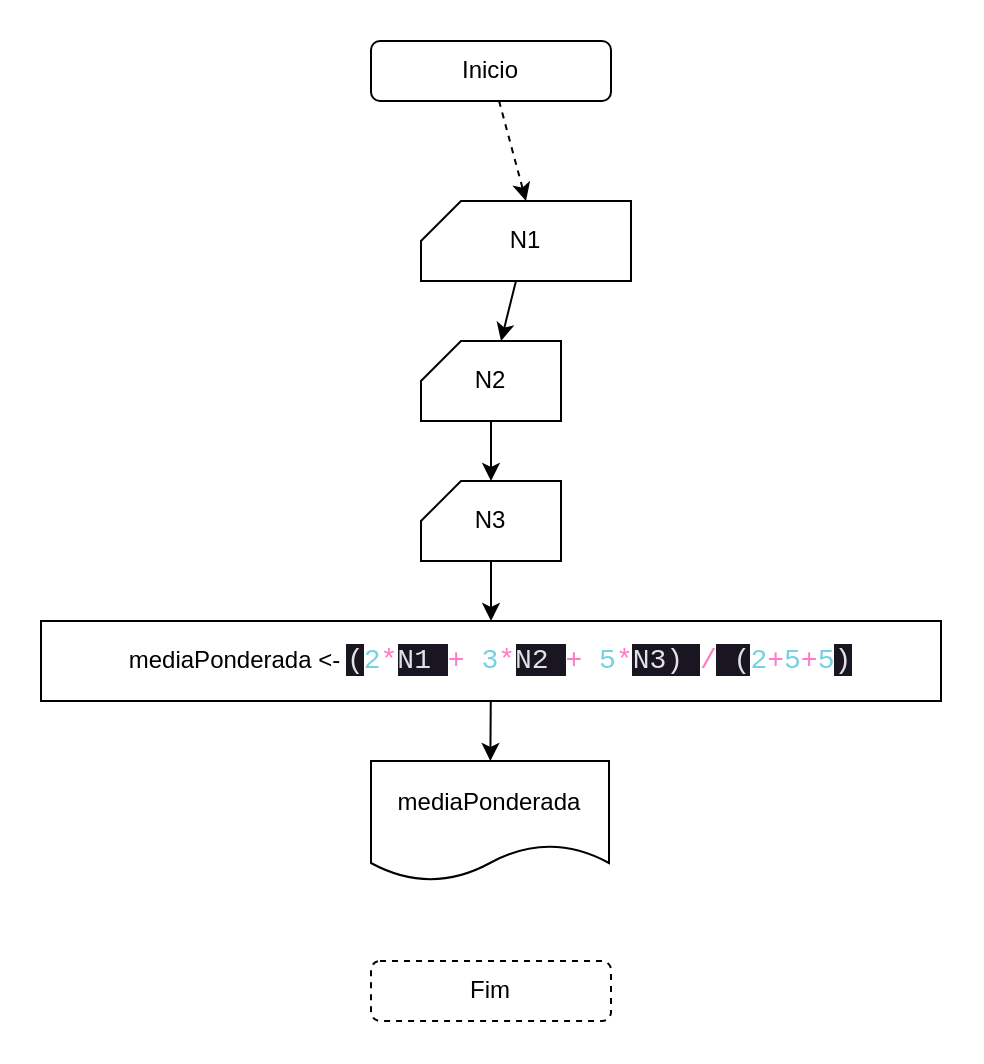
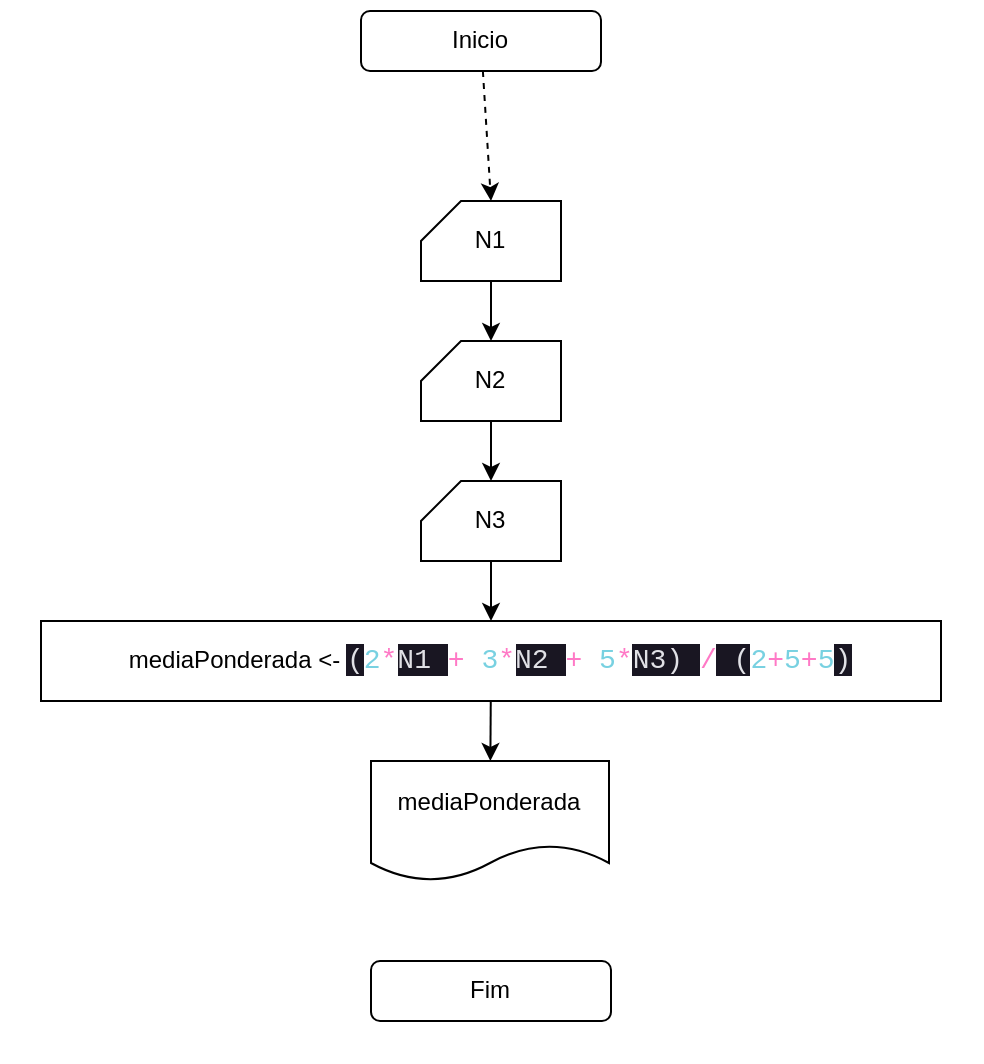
node "Inicio": moved (491, 71) -> (481, 41)
node "N1": size 210x80 -> 140x80
node "Fim": style dashed -> solid
